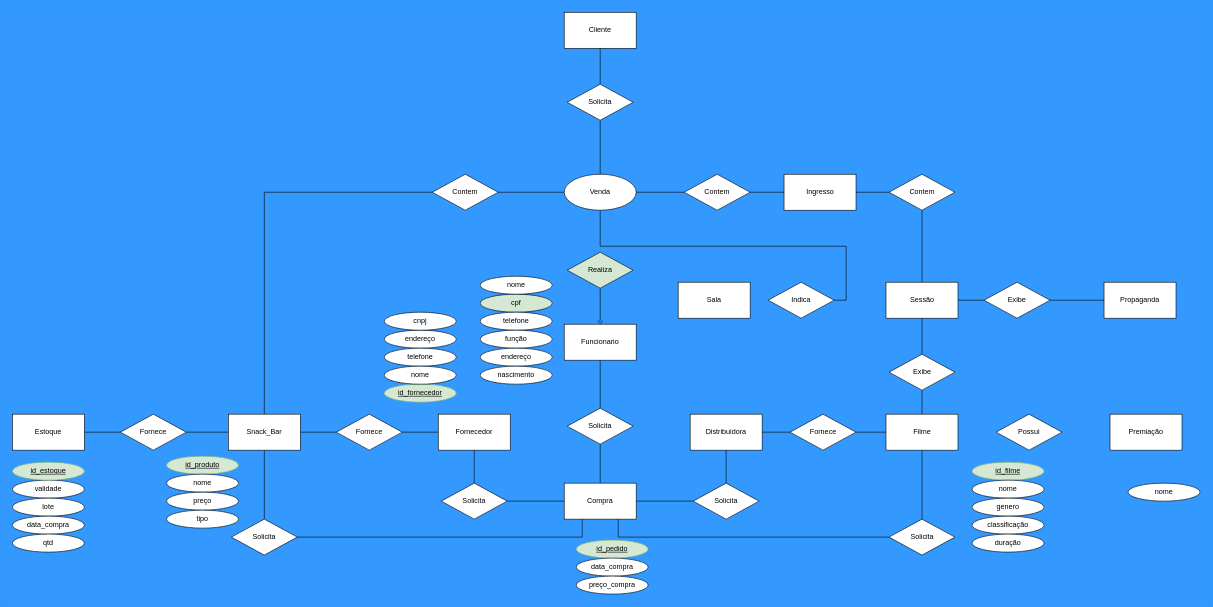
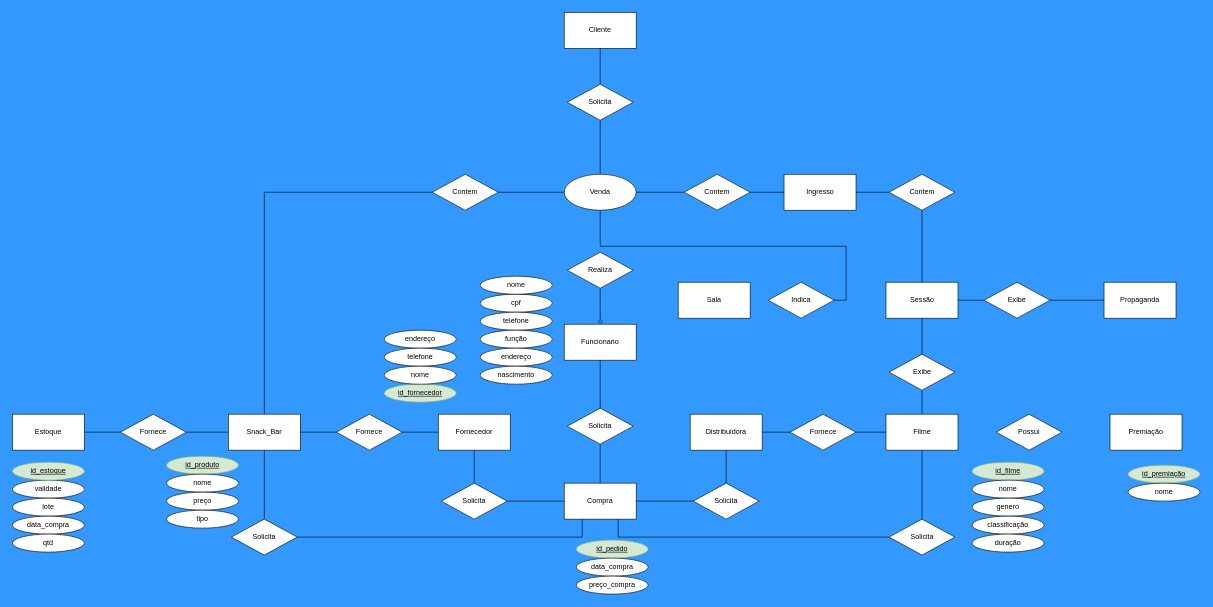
node "Realiza": fillcolor #d5e8d4 -> #ffffff
node "cpf": fillcolor #d5e8d4 -> #ffffff
node "cnpj": removed
node "id_premiação": added
